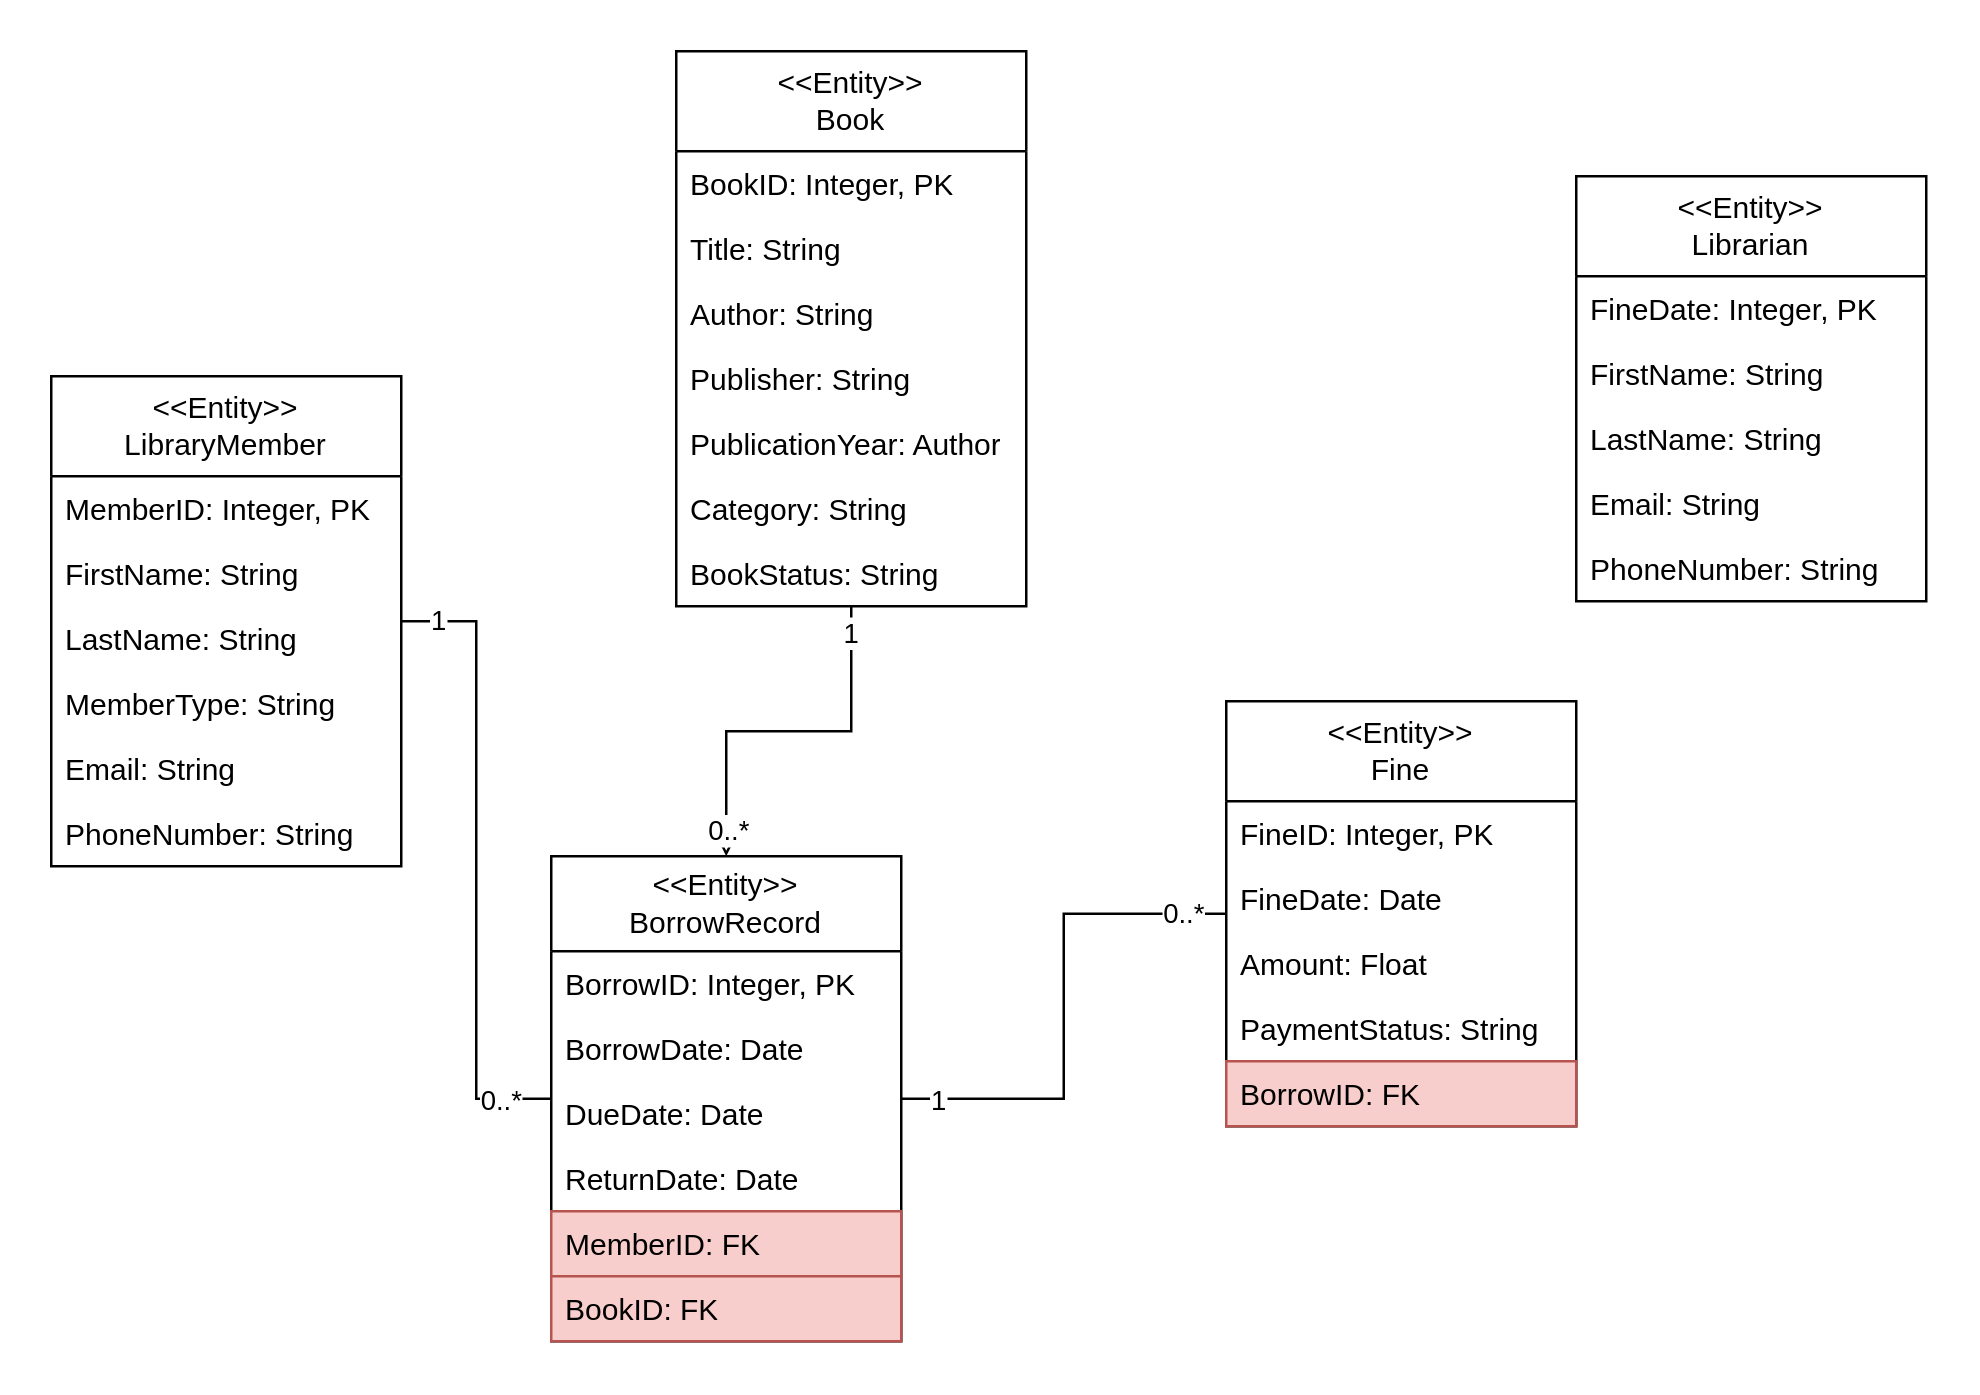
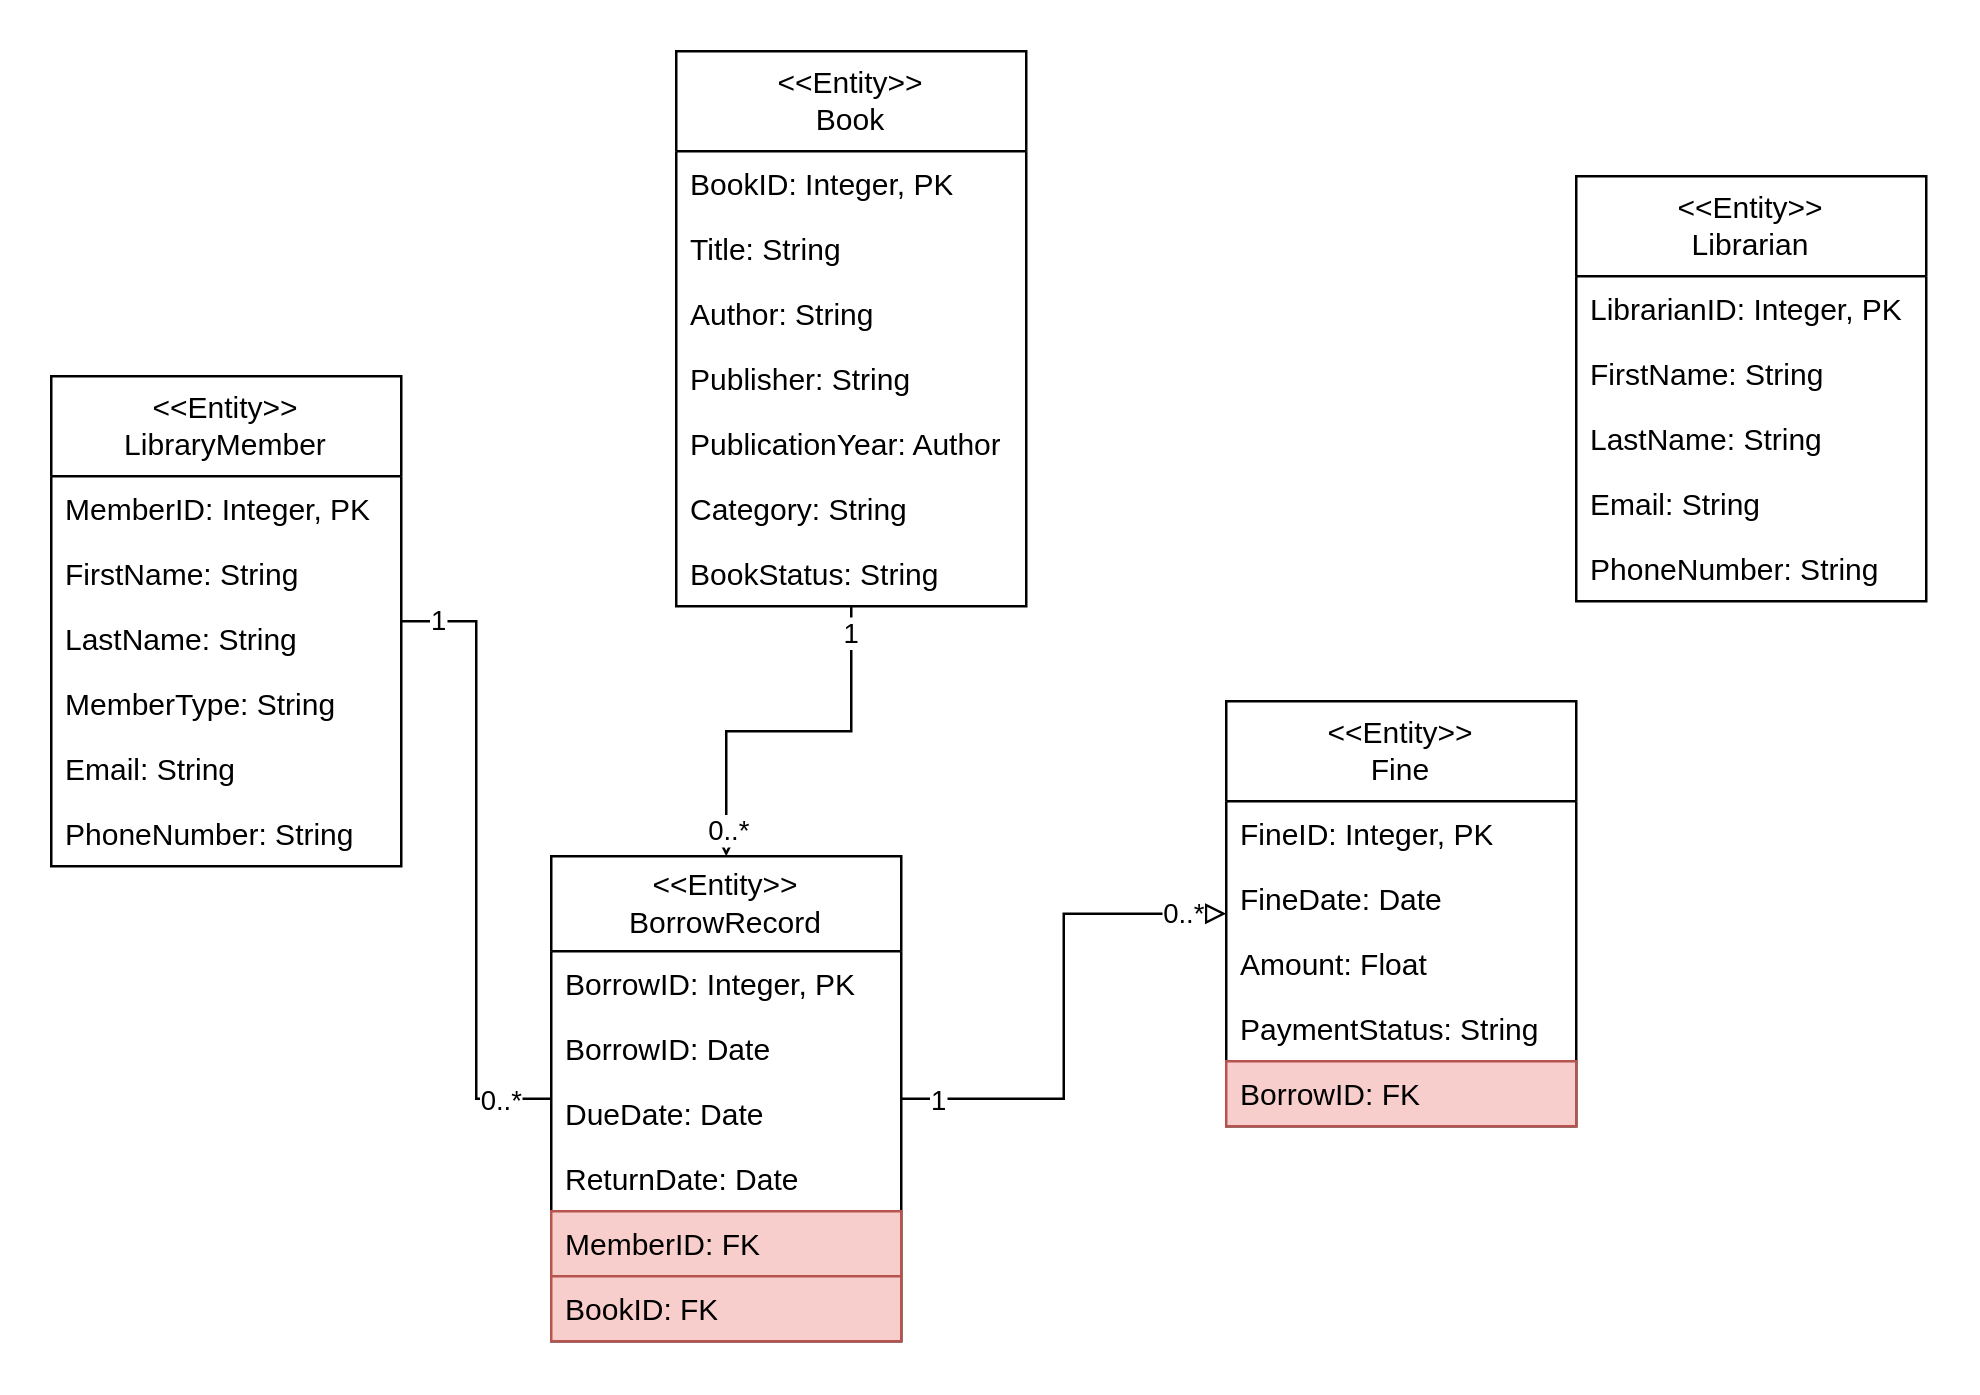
node "FineDate: Integer, PK": label "FineDate: Integer, PK" -> "LibrarianID: Integer, PK"
edge "<<Entity>> Fine" -- "<<Entity>> BorrowRecord": arrowhead none -> block
node "BorrowDate: Date": label "BorrowDate: Date" -> "BorrowID: Date"
